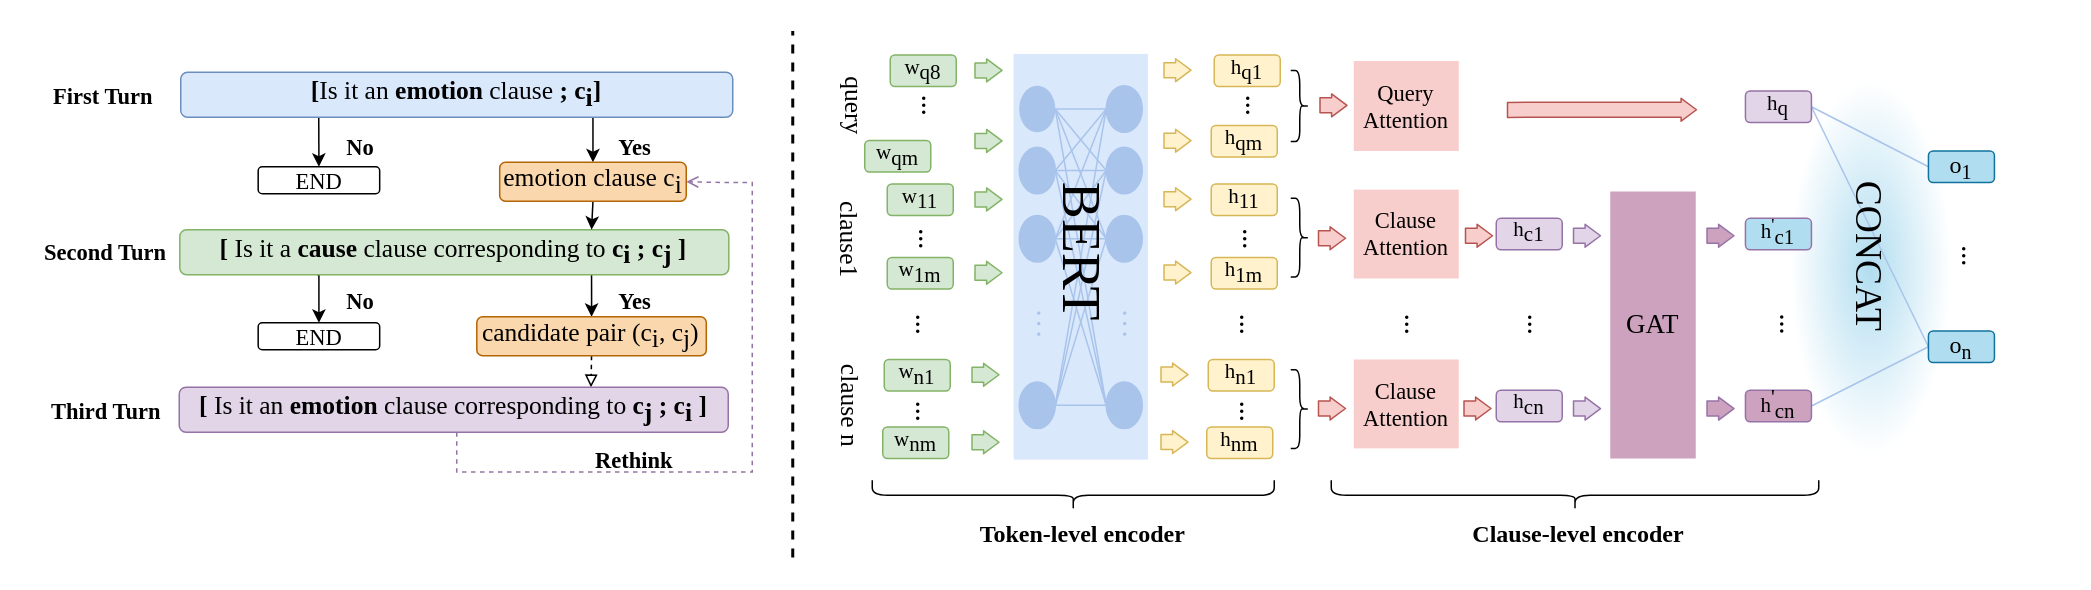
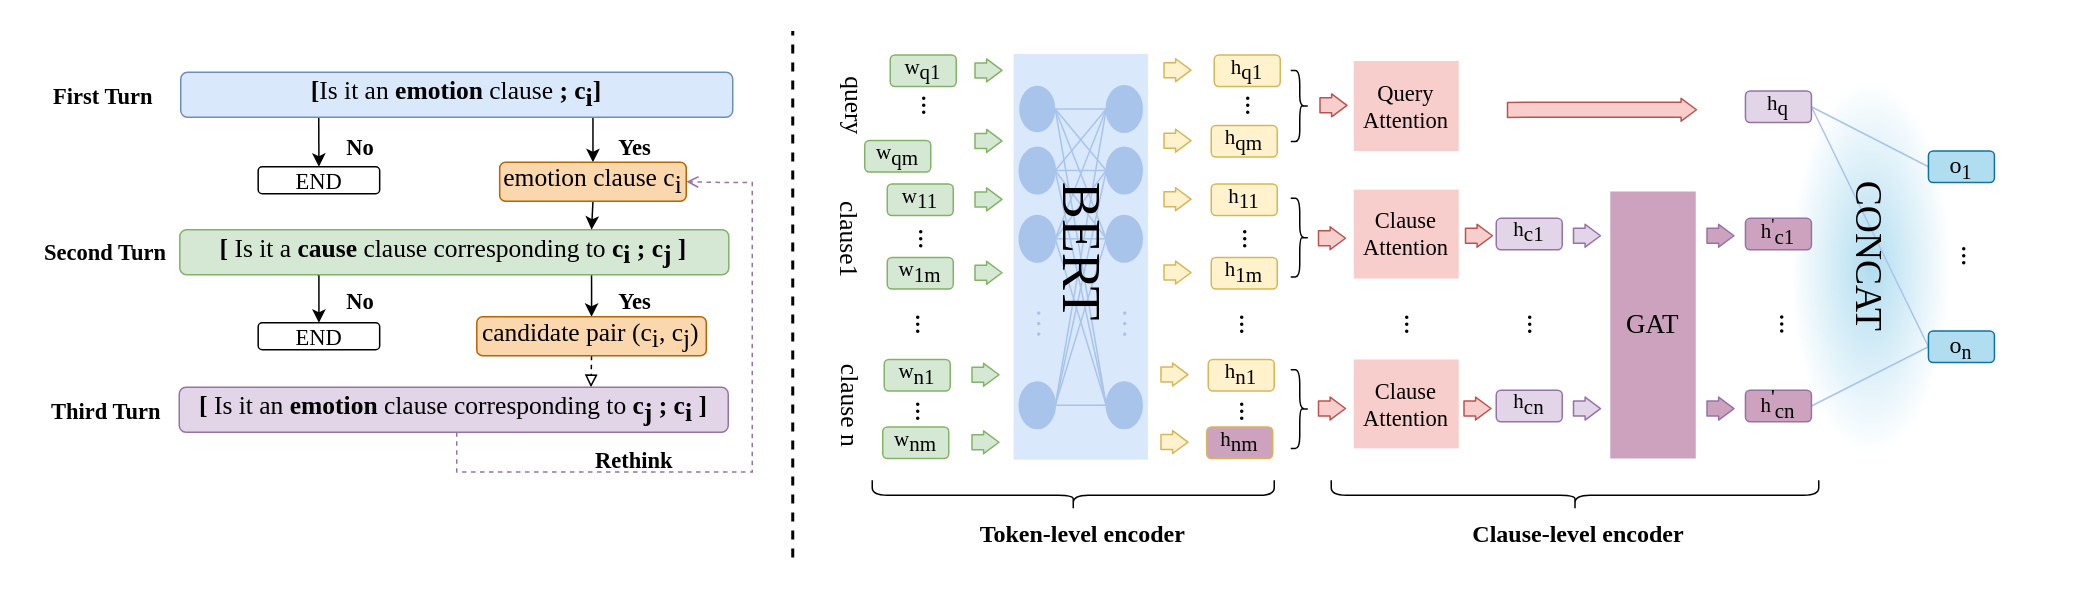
node "wq8": label "wq8" -> "wq1"
node "h'c1": fillcolor #b1ddf0 -> #cda2be
node "hnm": fillcolor #fff2cc -> #cda2be
